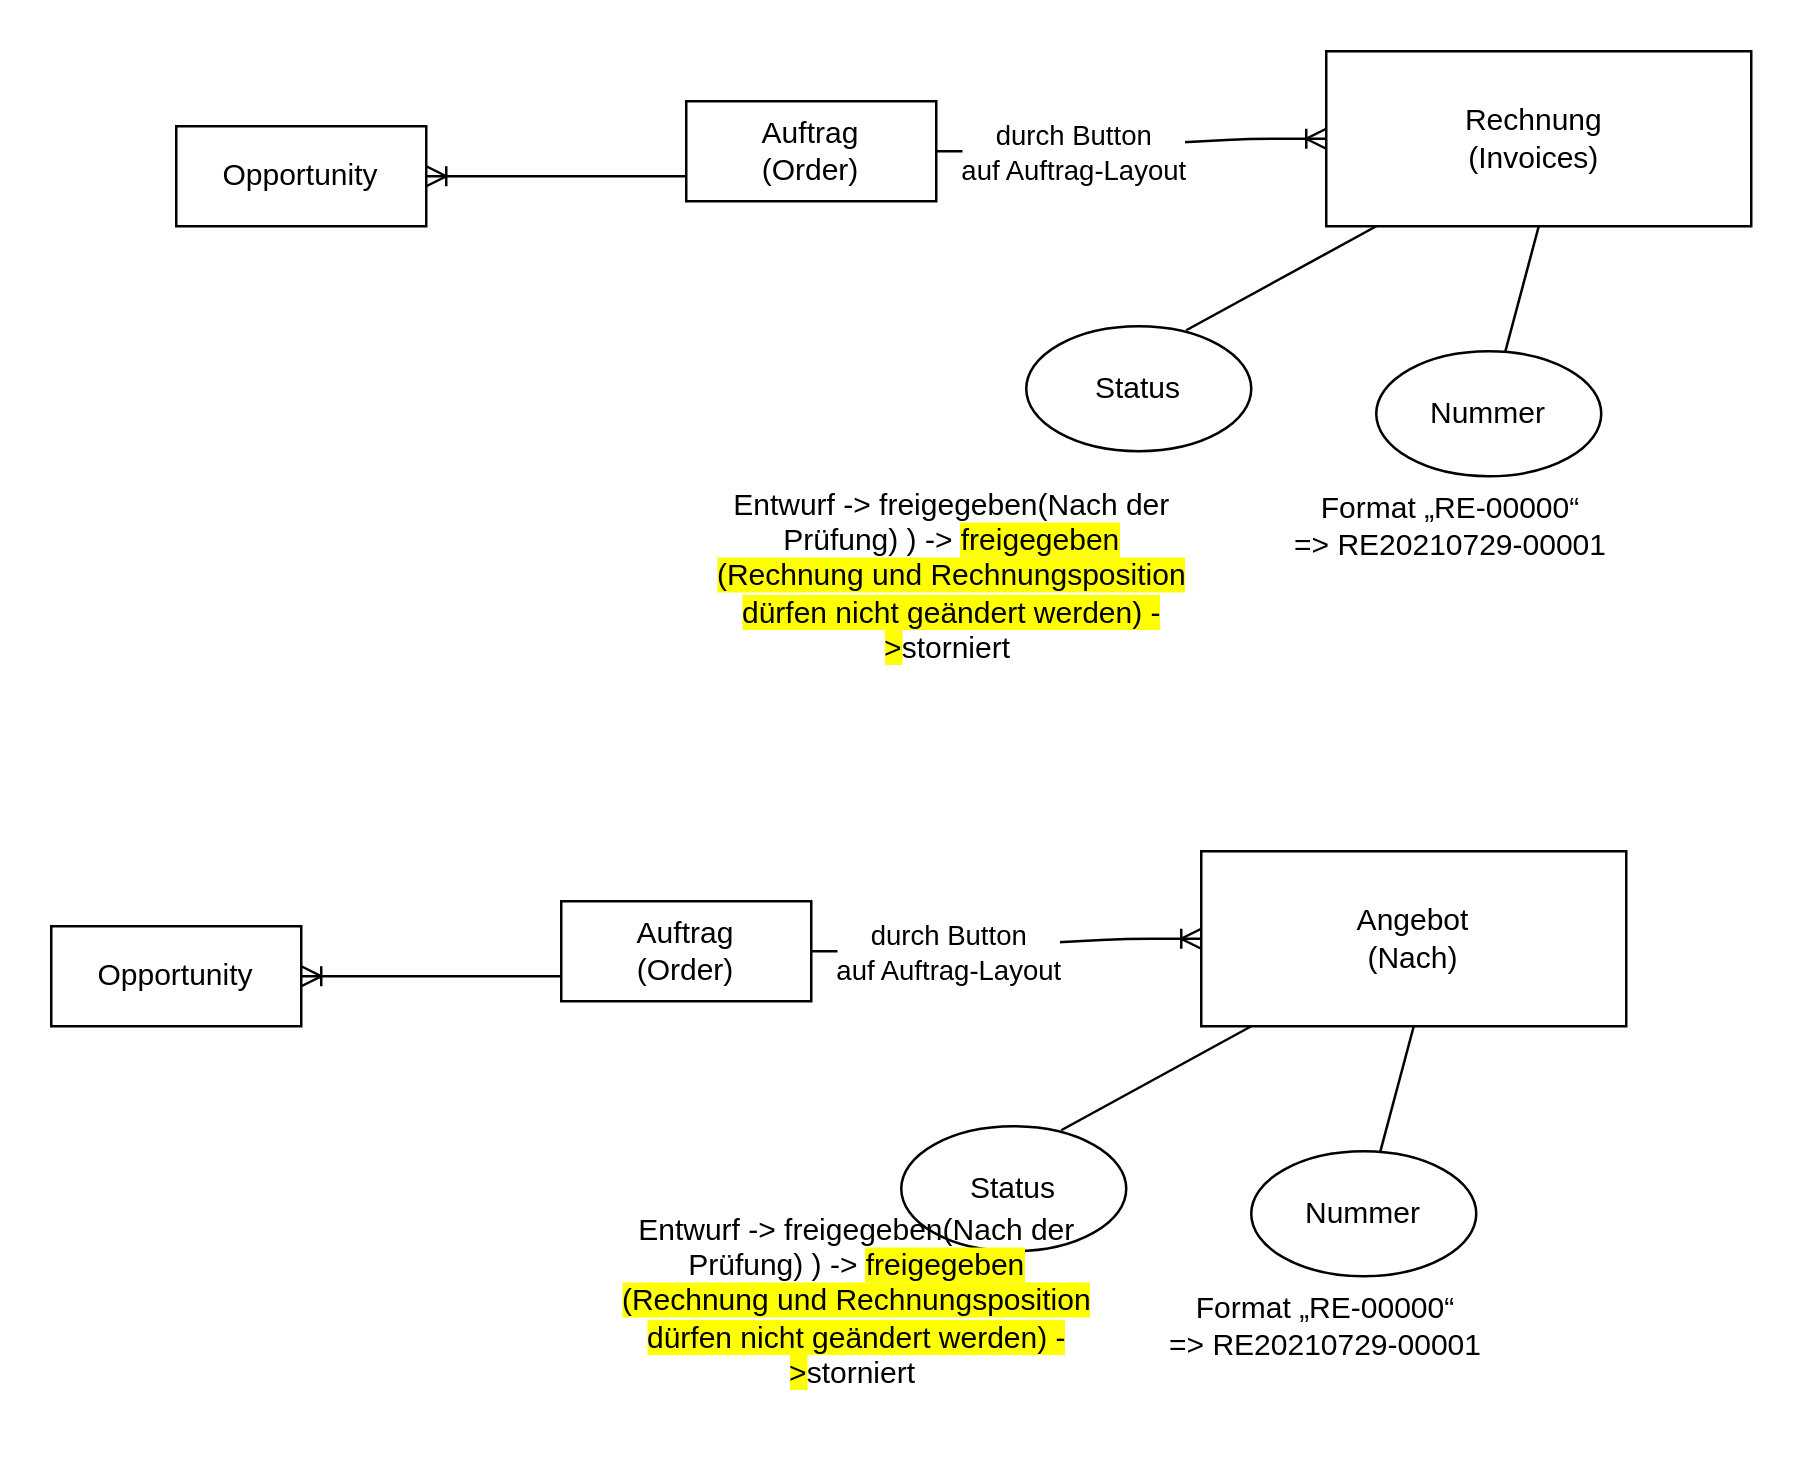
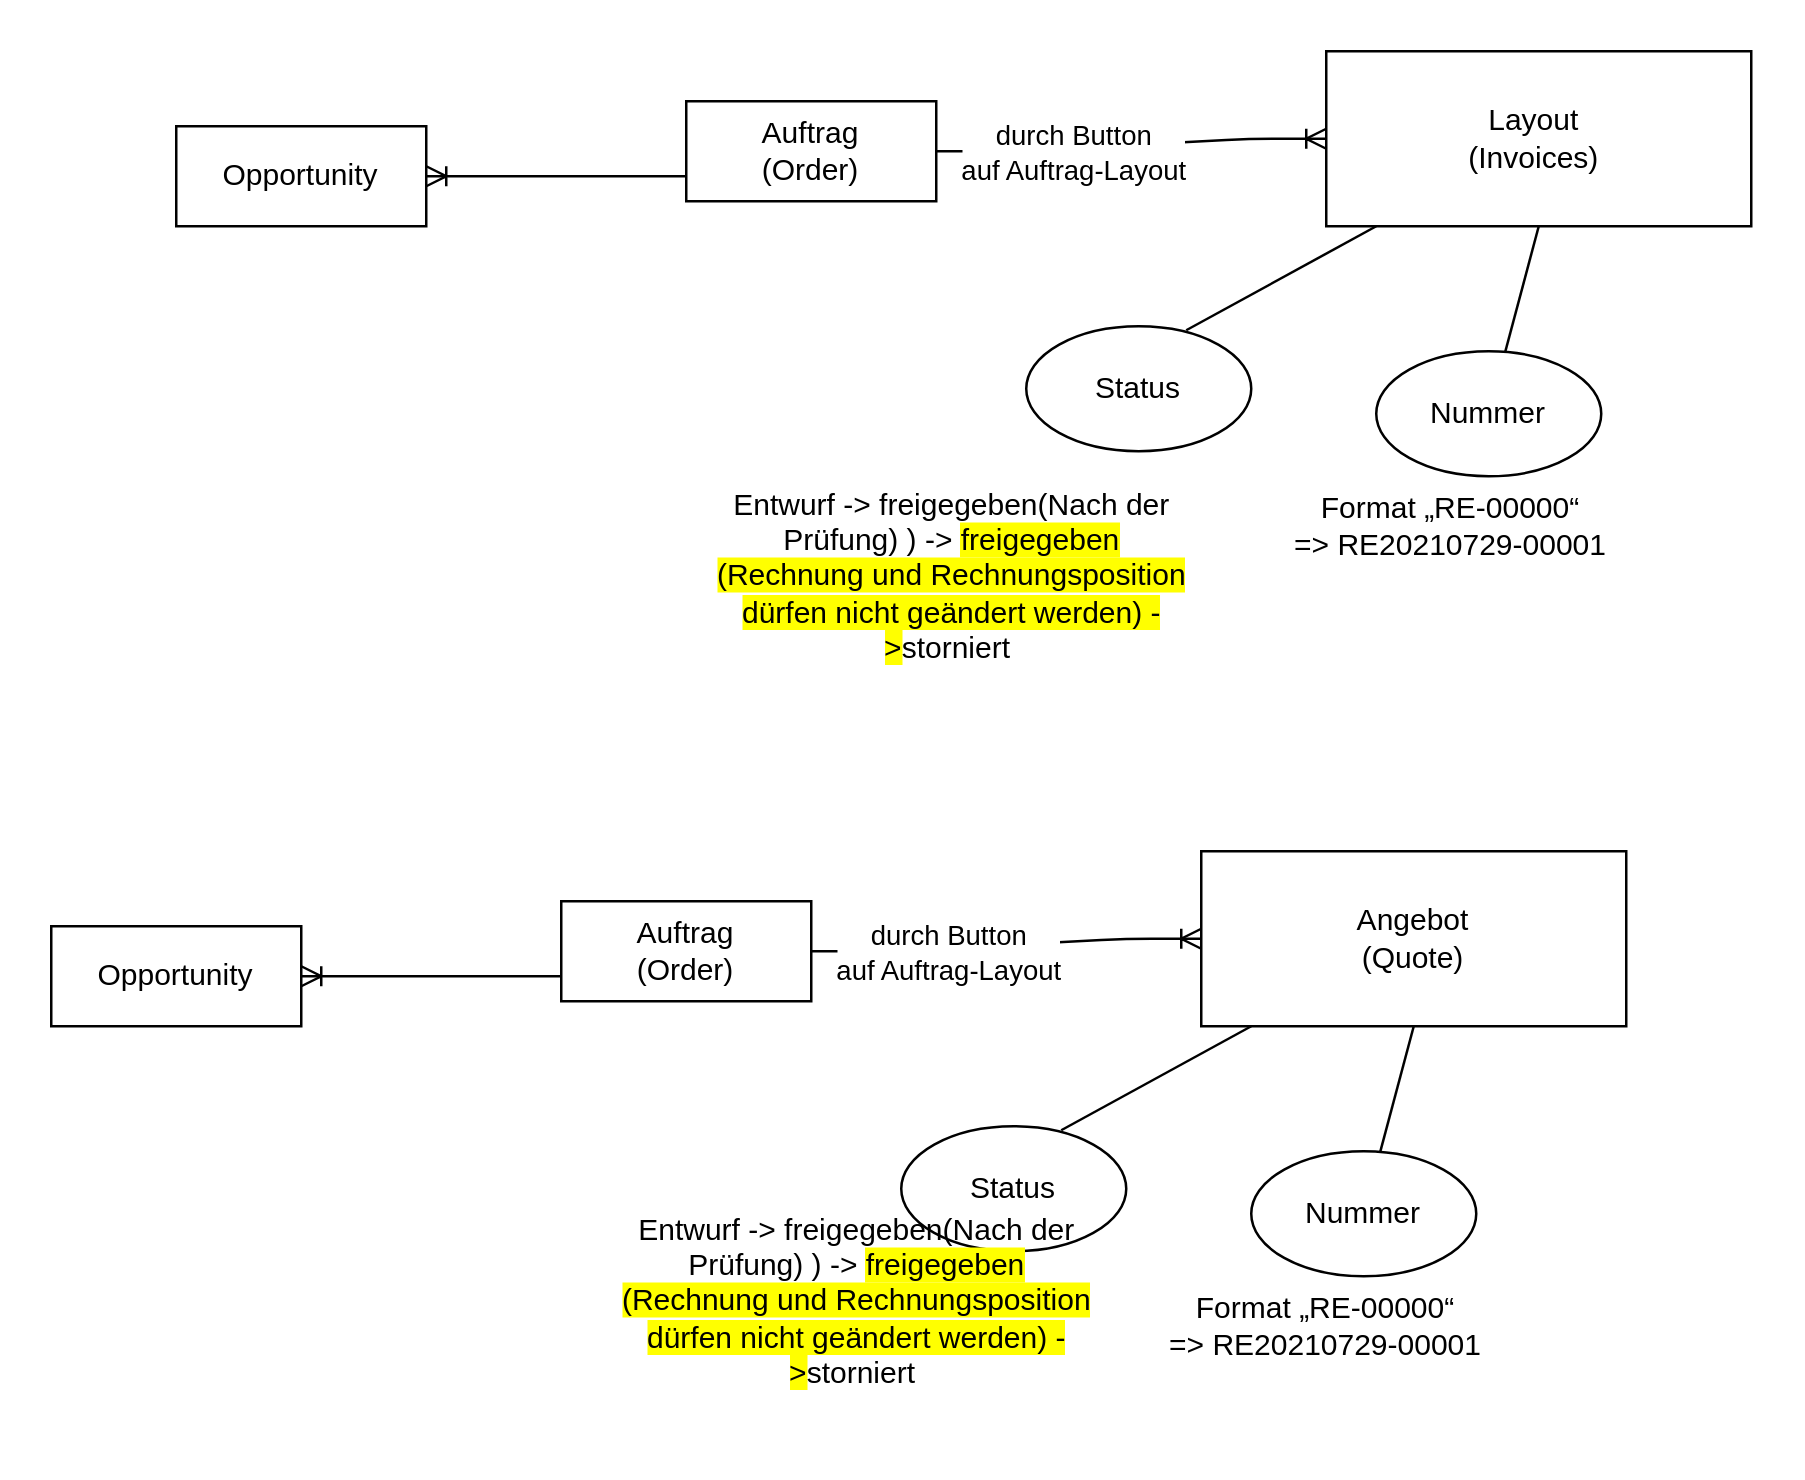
node "Rechnung (Invoices)": label "Rechnung (Invoices)" -> "Layout (Invoices)"
node "Angebot (Nach)": label "Angebot (Nach)" -> "Angebot (Quote)"
